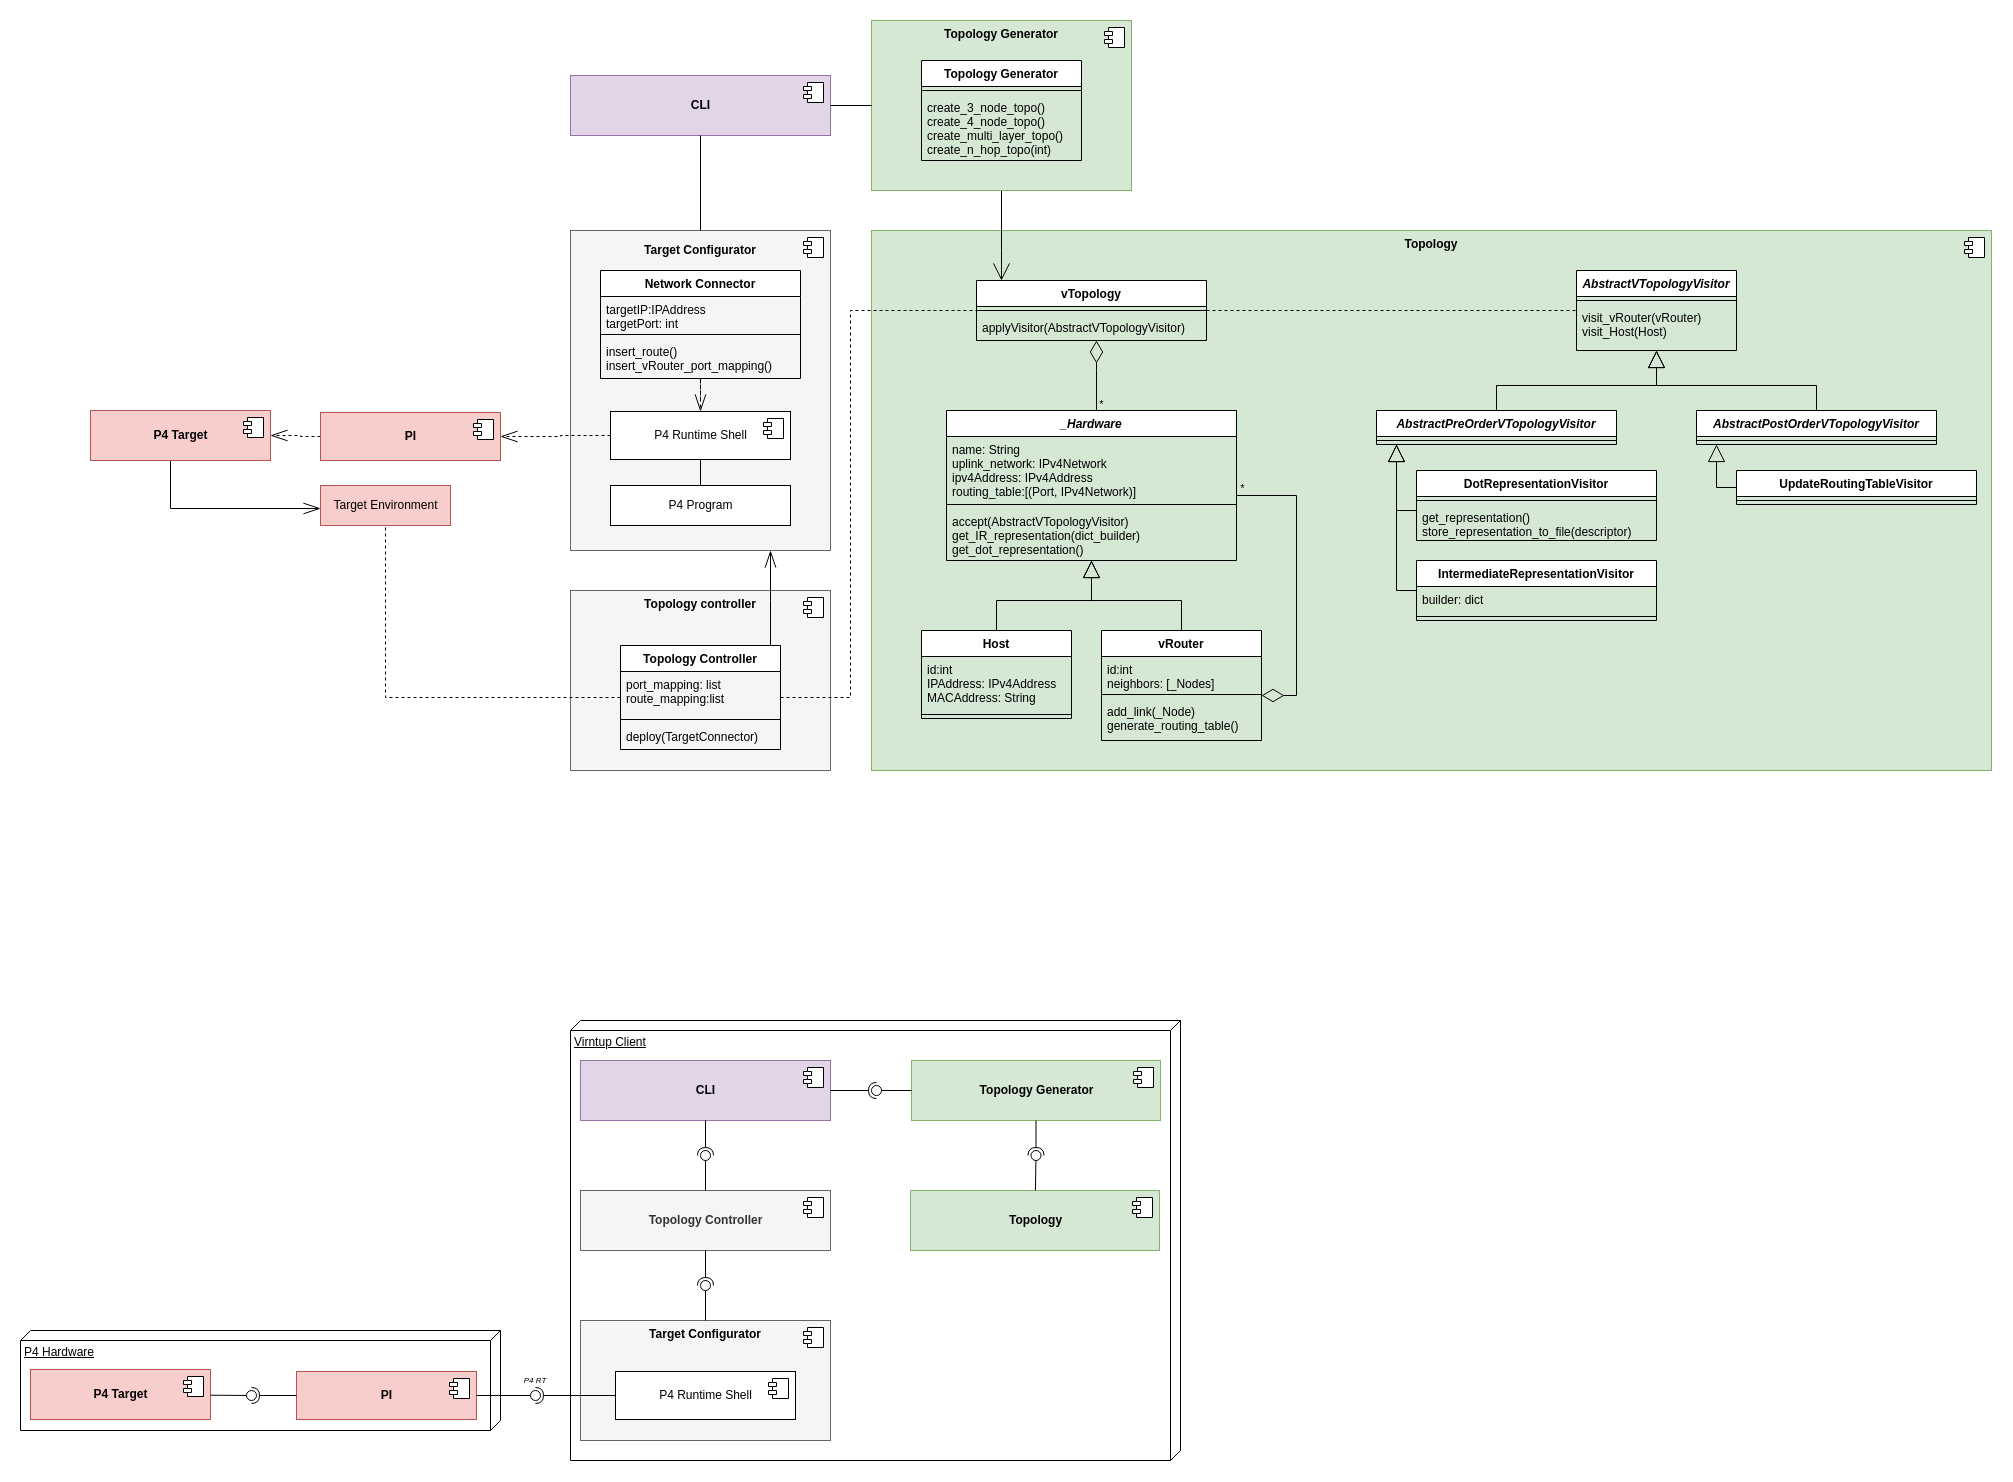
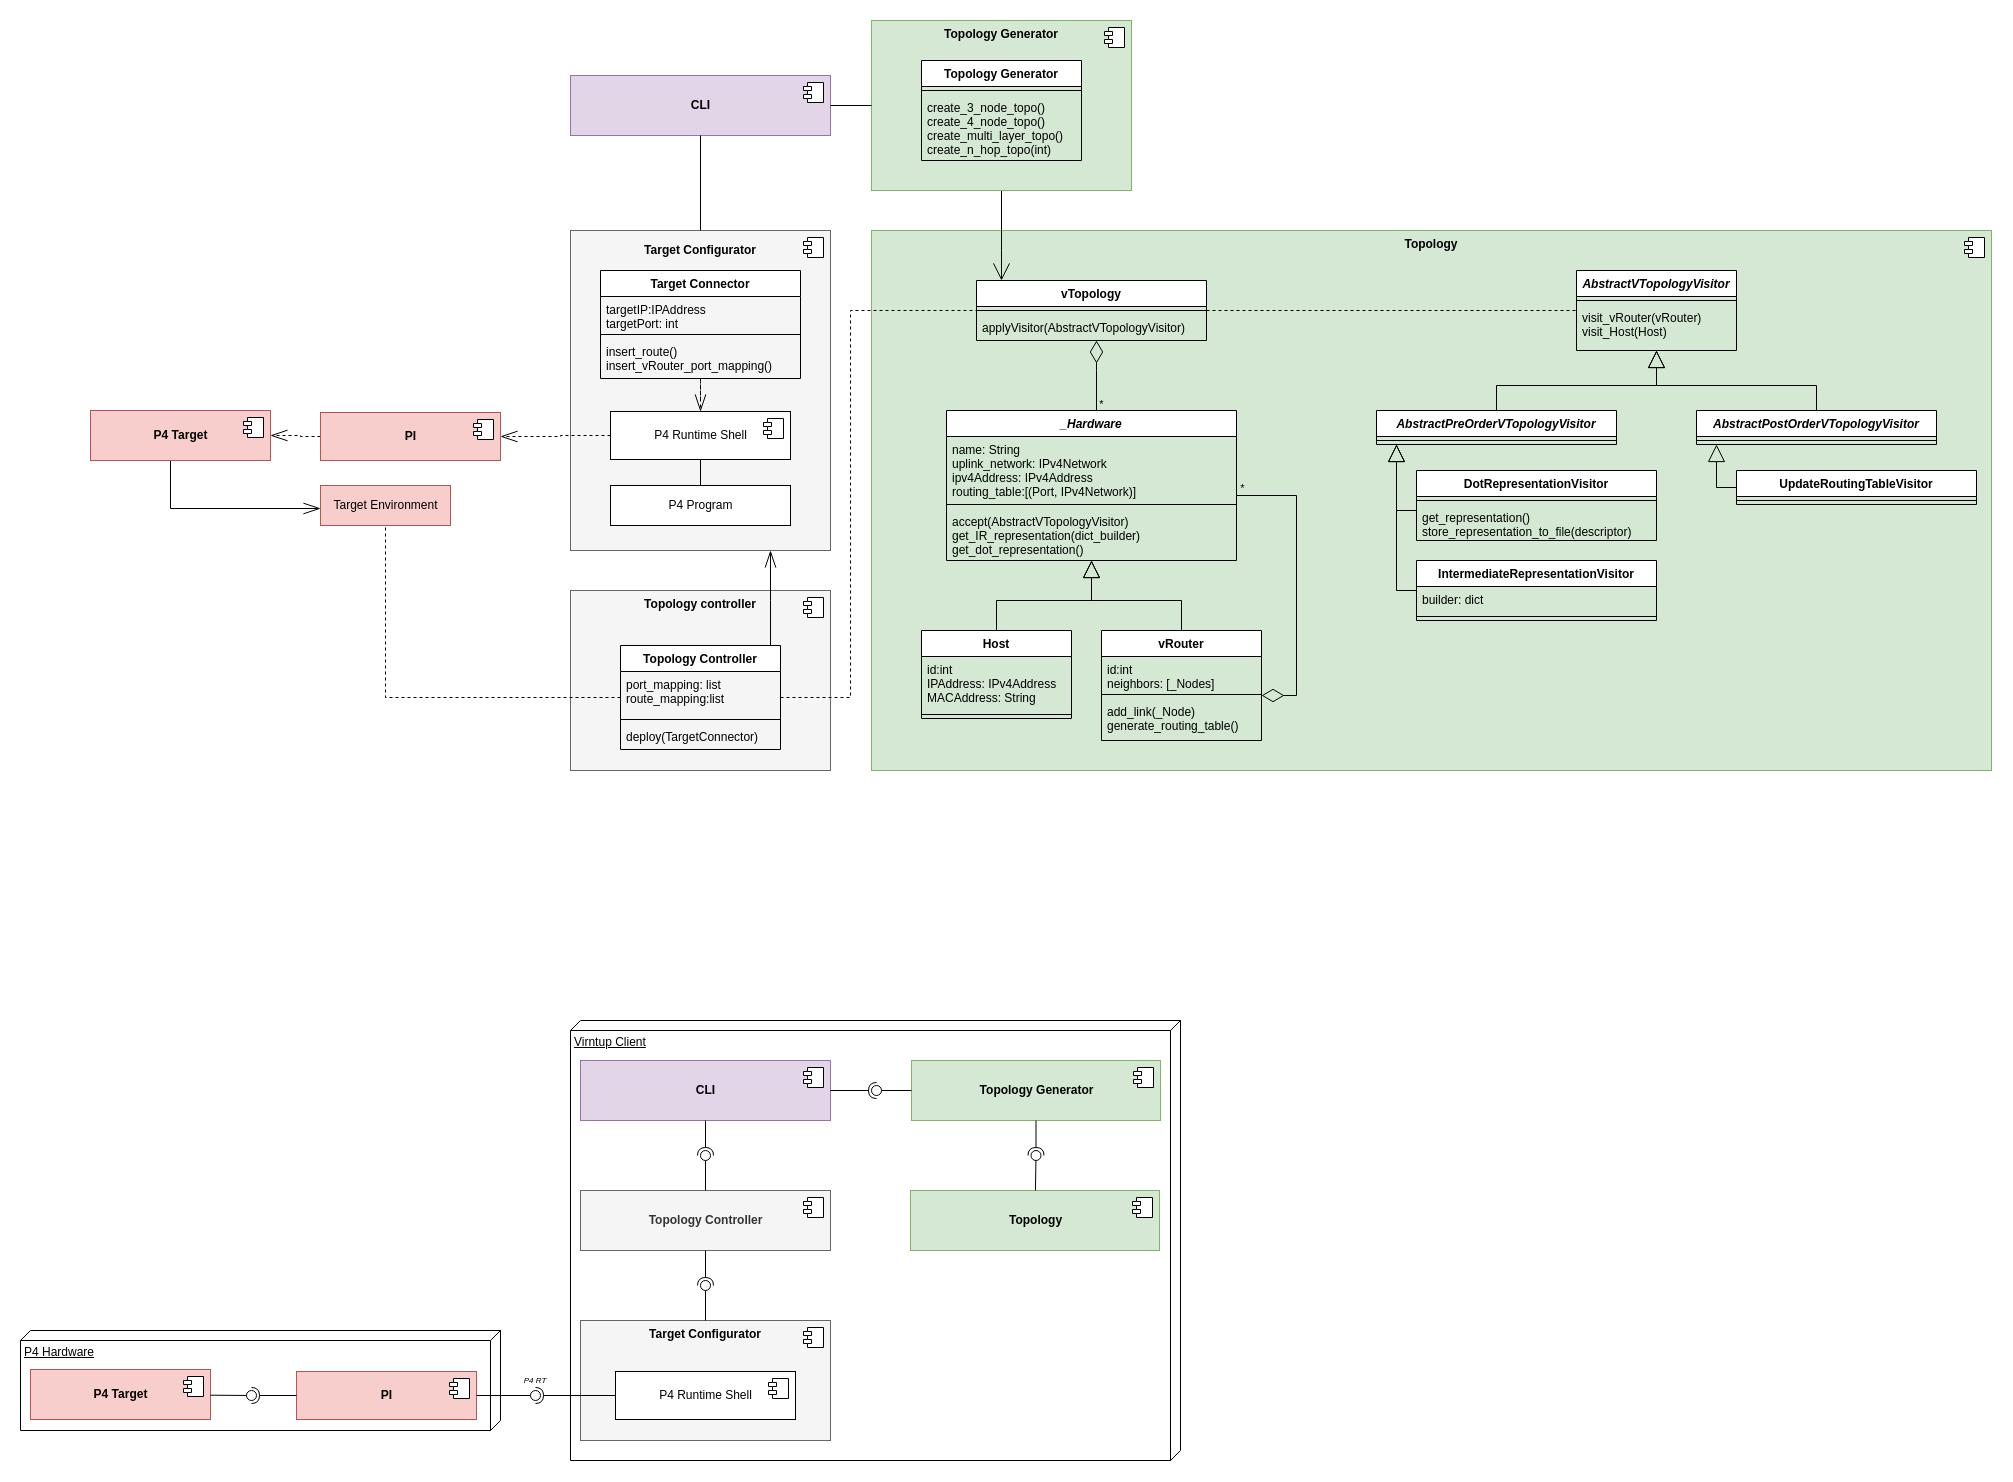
node "Network Connector": label "Network Connector" -> "Target Connector"
